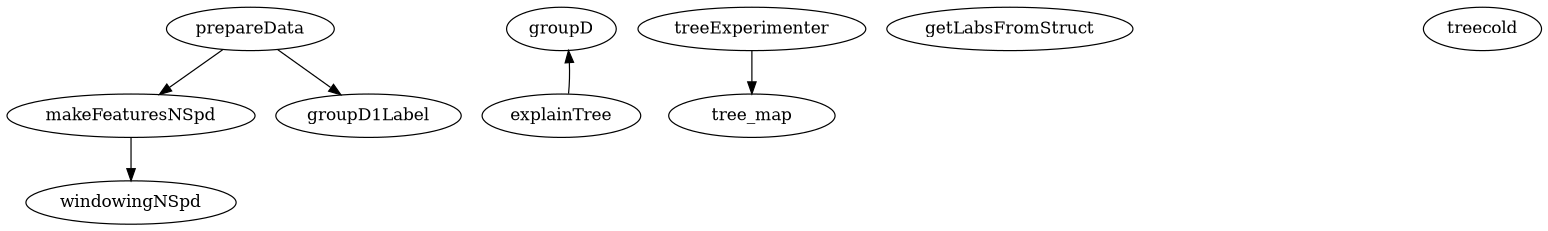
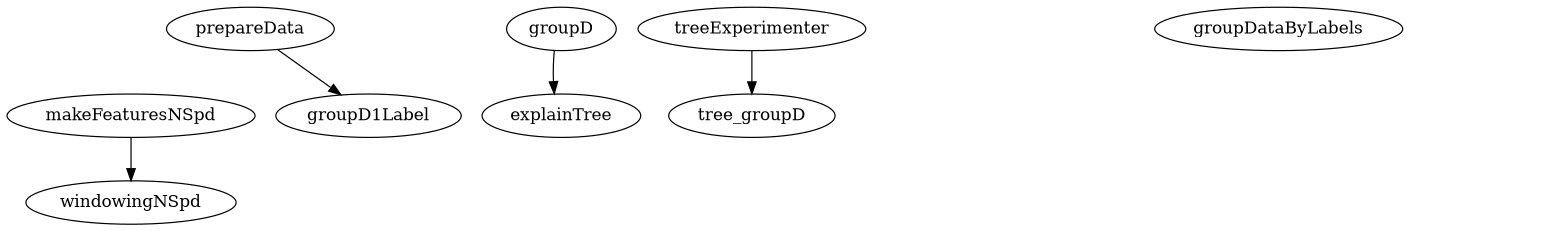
node "getLabsFromStruct": removed
node "groupDataByLabels": added
node "treecold": removed
edge "prepareData" -> "makeFeaturesNSpd": removed
edge "explainTree" -> "groupD": reversed
node "tree_map": label "tree_map" -> "tree_groupD"
